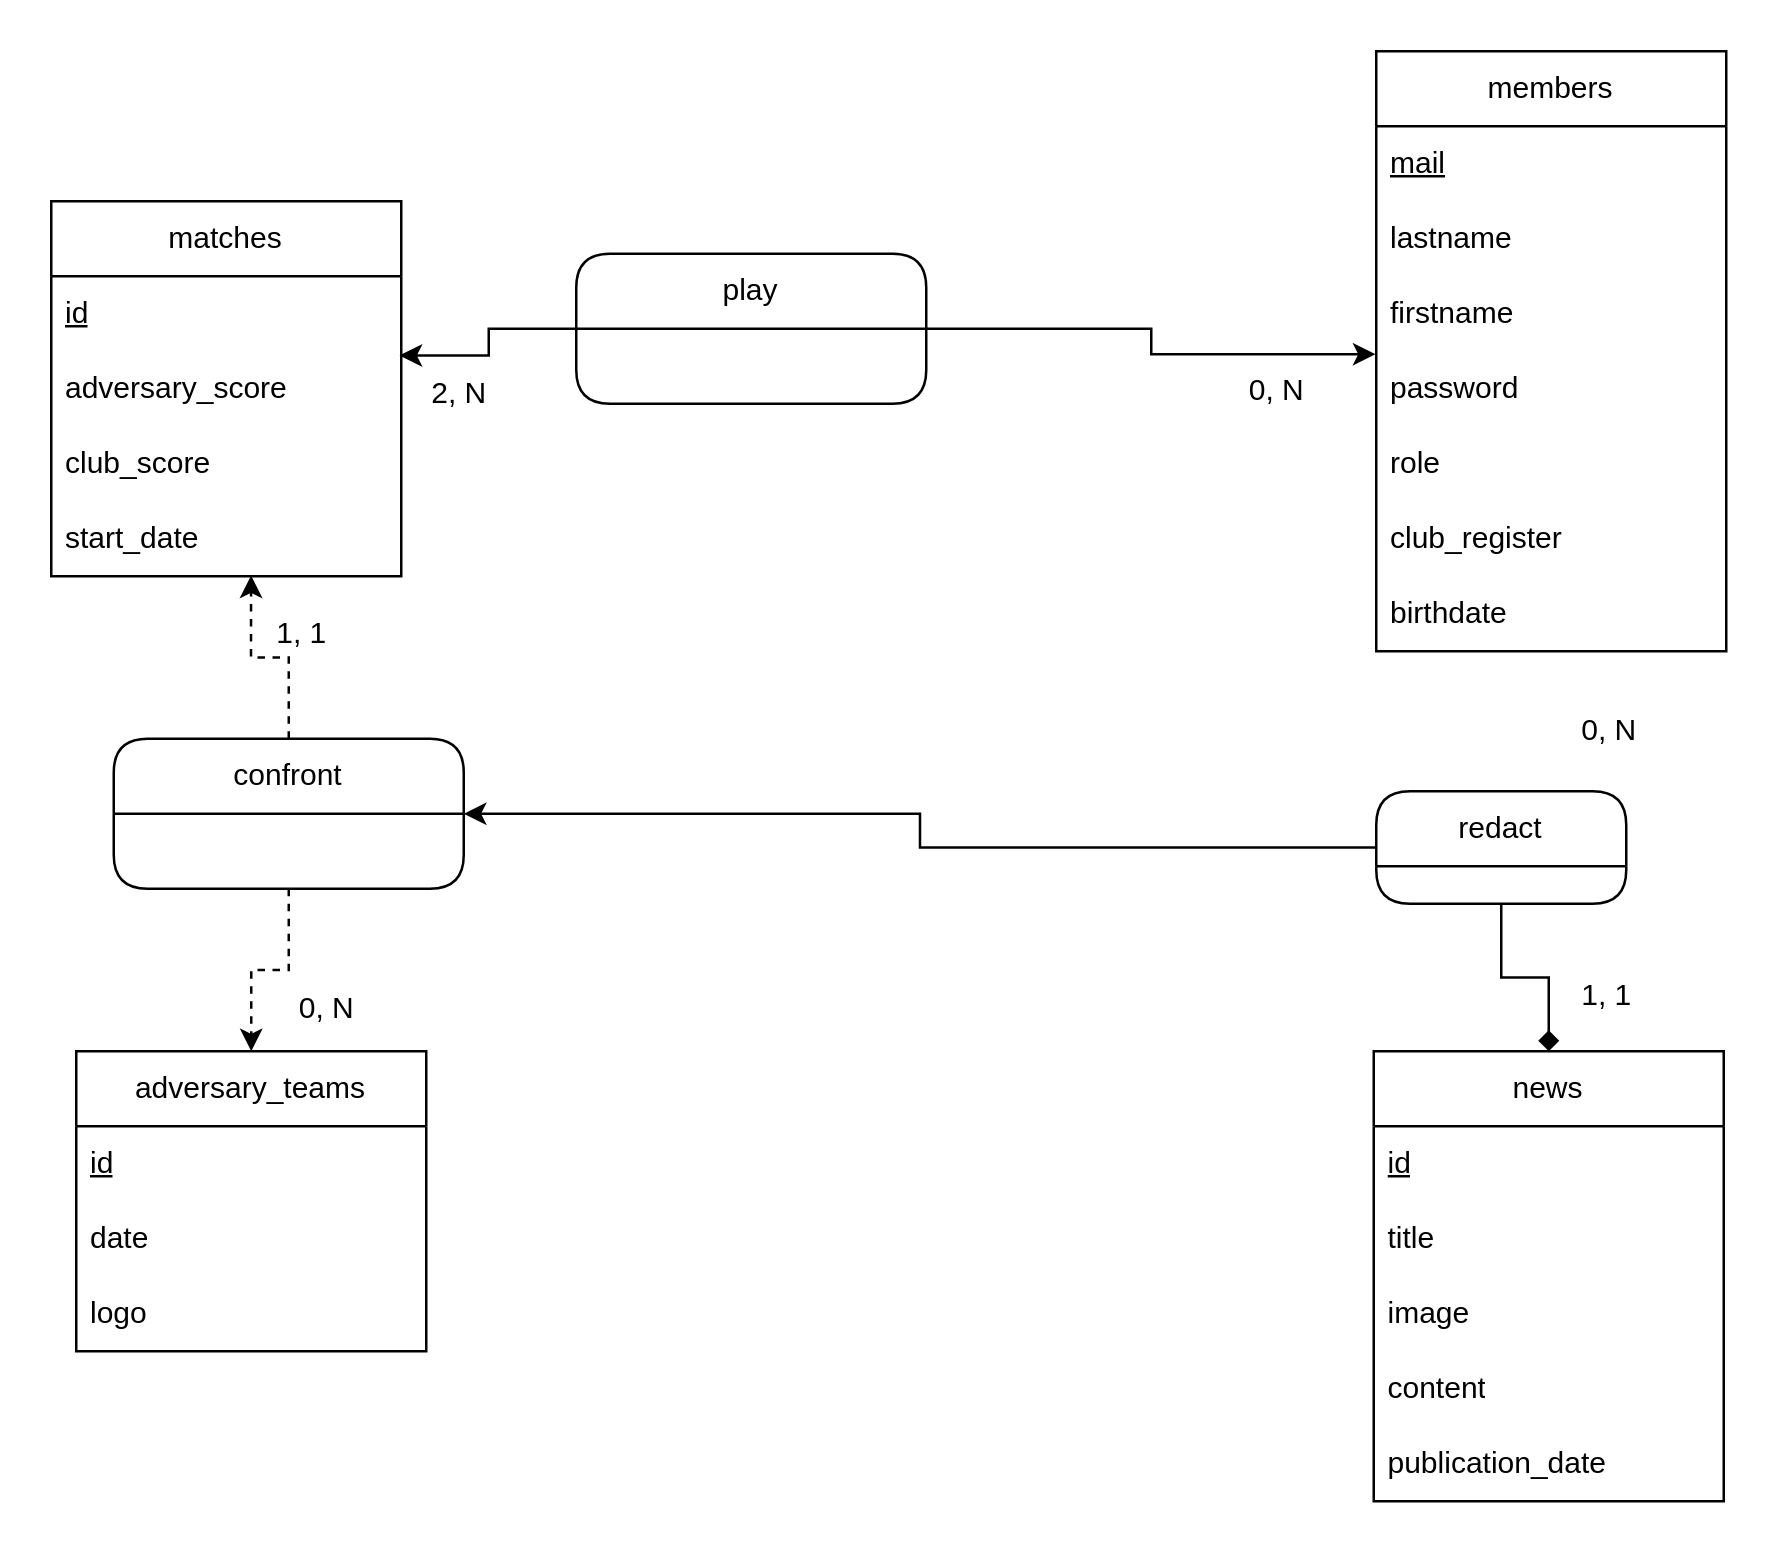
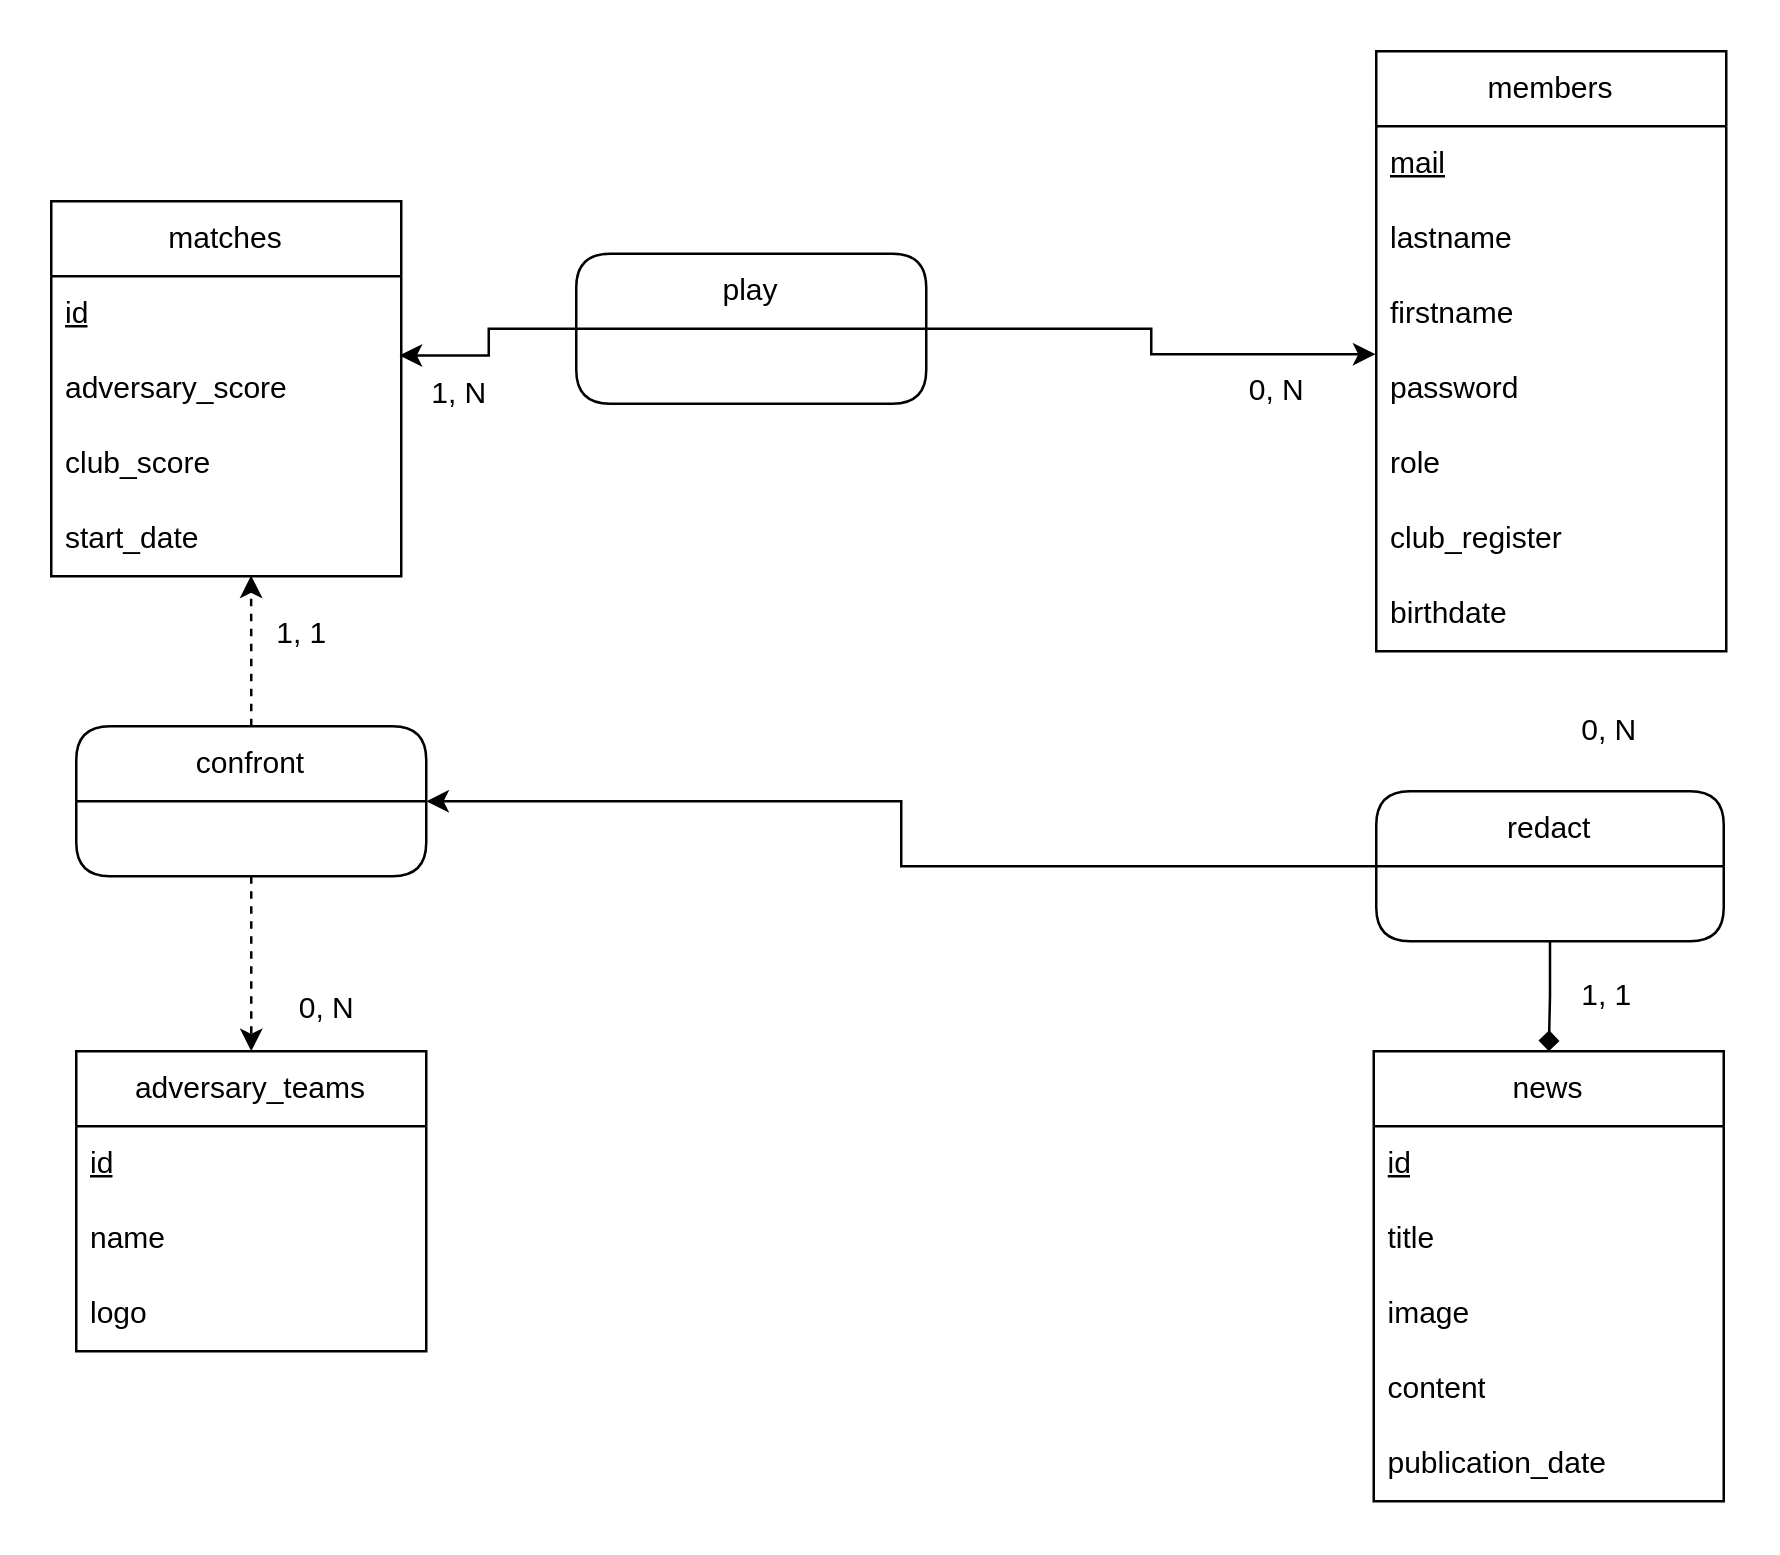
node "2, N": label "2, N" -> "1, N"
node "confront": moved (289, 814) -> (251, 801)
node "redact": size 250x113 -> 348x150
node "date": label "date" -> "name"
